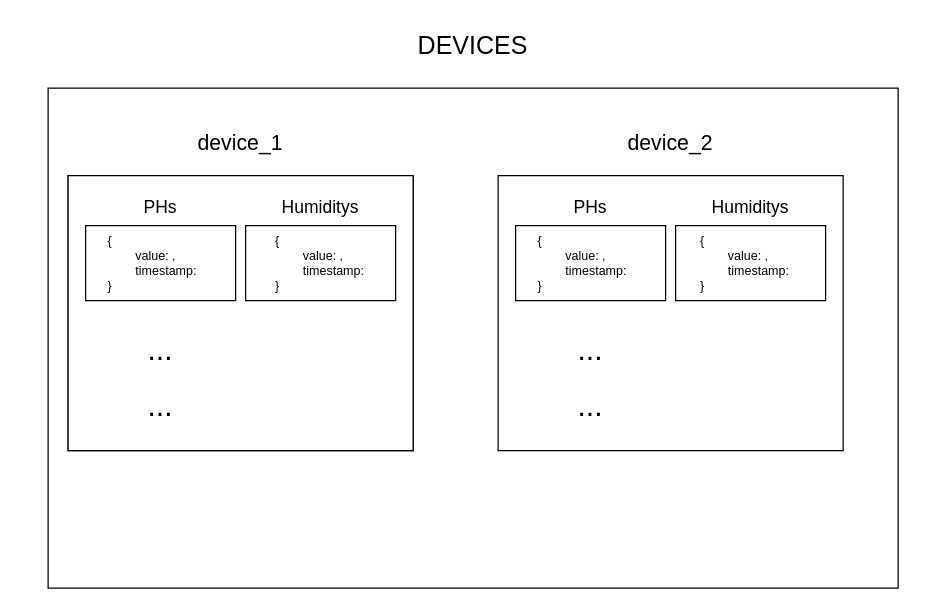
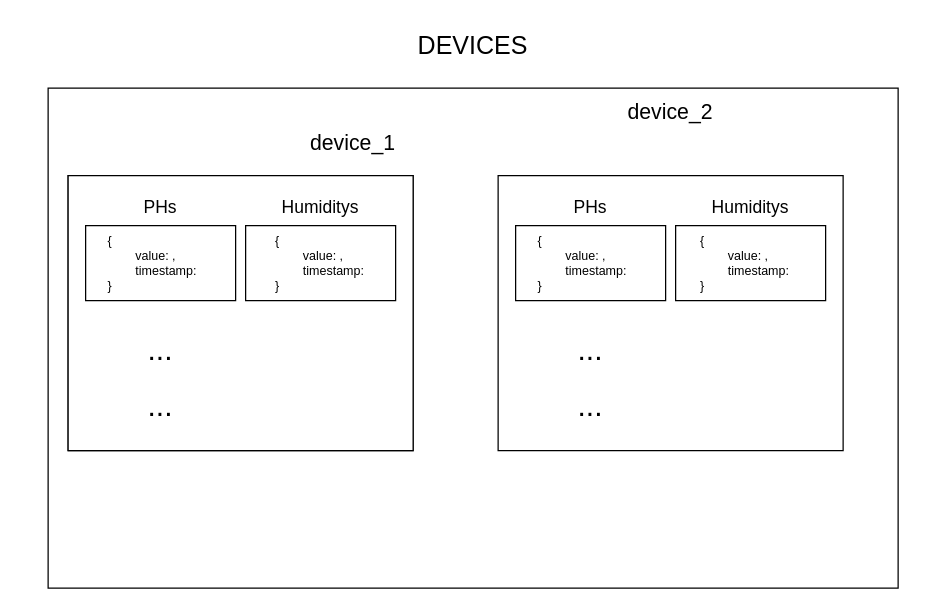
node "device_1": moved (241, 144) -> (353, 144)
node "device_2": moved (671, 144) -> (671, 113)
